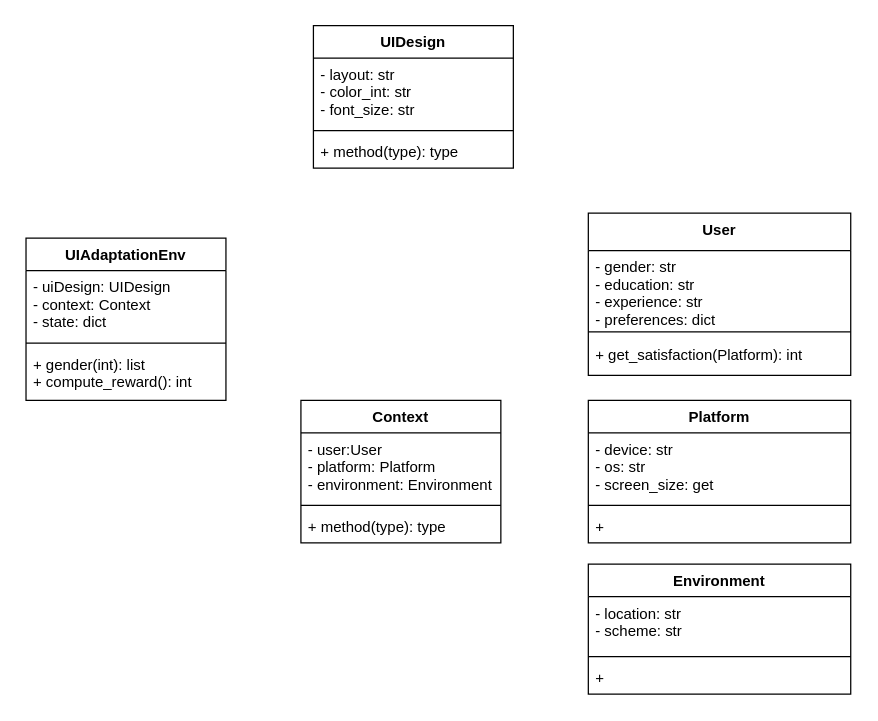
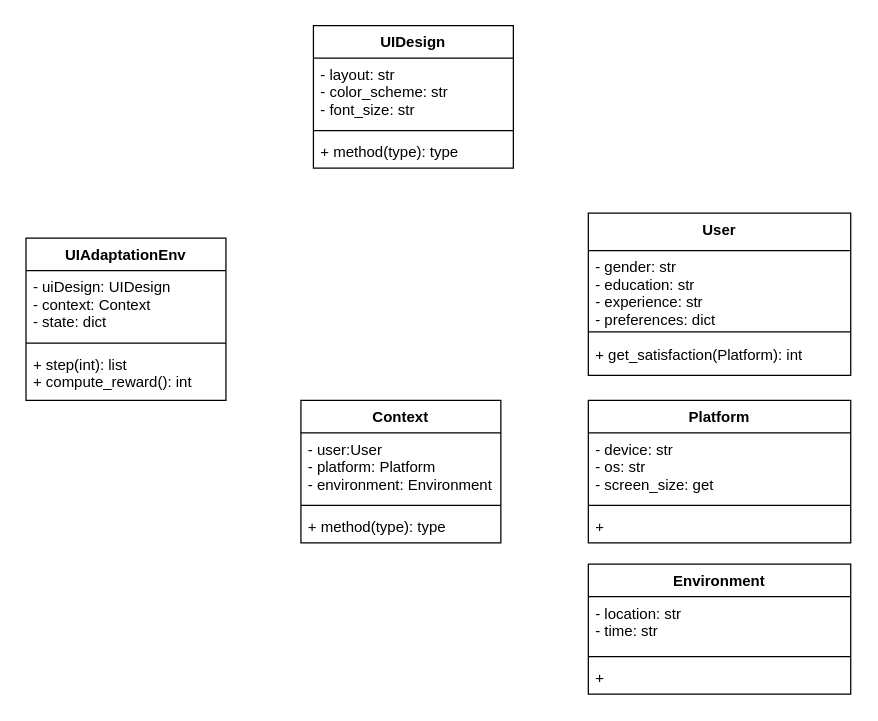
node "- layout: str - color_int: str - font_size: str": label "- layout: str - color_int: str - font_size: str" -> "- layout: str - color_scheme: str - font_size: str"
node "+ gender(int): list + compute_reward(): int": label "+ gender(int): list + compute_reward(): int" -> "+ step(int): list + compute_reward(): int"
node "- location: str - scheme: str": label "- location: str - scheme: str" -> "- location: str - time: str"
